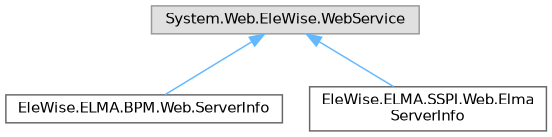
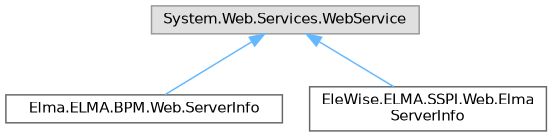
node "System.Web.EleWise.WebService": label "System.Web.EleWise.WebService" -> "System.Web.Services.WebService"
node "EleWise.ELMA.BPM.Web.ServerInfo": label "EleWise.ELMA.BPM.Web.ServerInfo" -> "Elma.ELMA.BPM.Web.ServerInfo"
